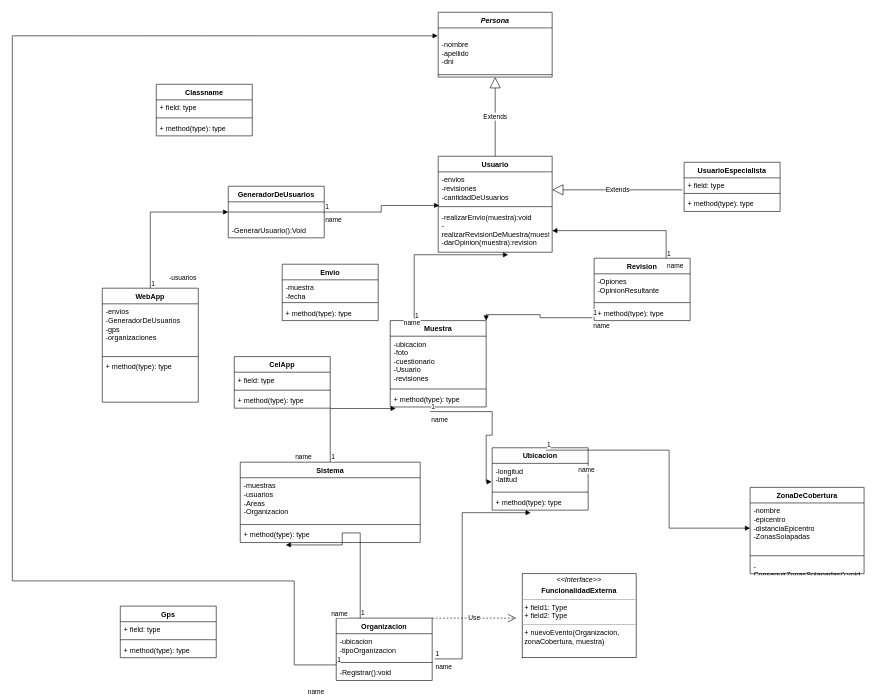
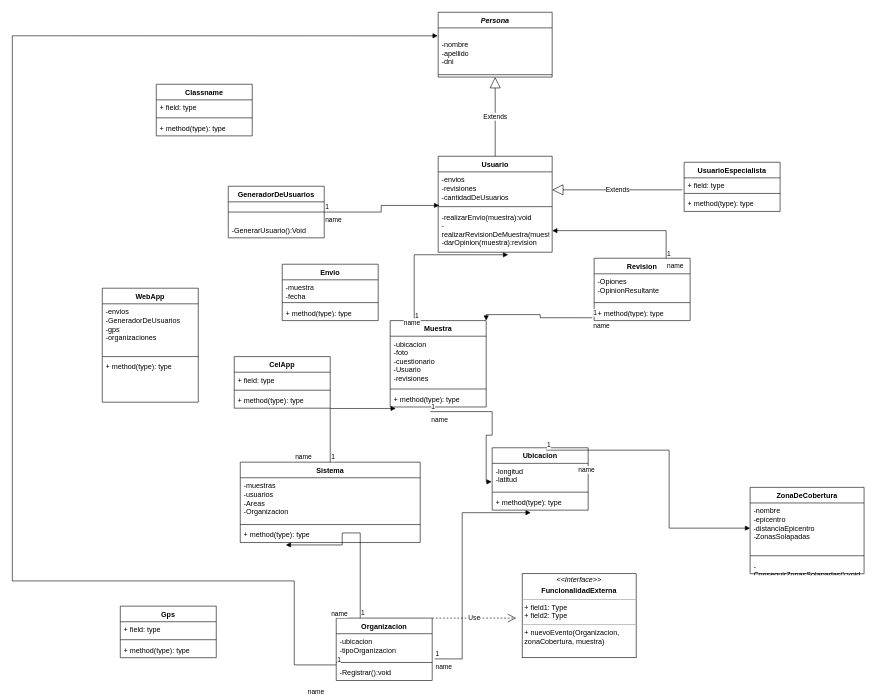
edge "WebApp" -> "GeneradorDeUsuarios": removed, labels "1", "-usuarios"
